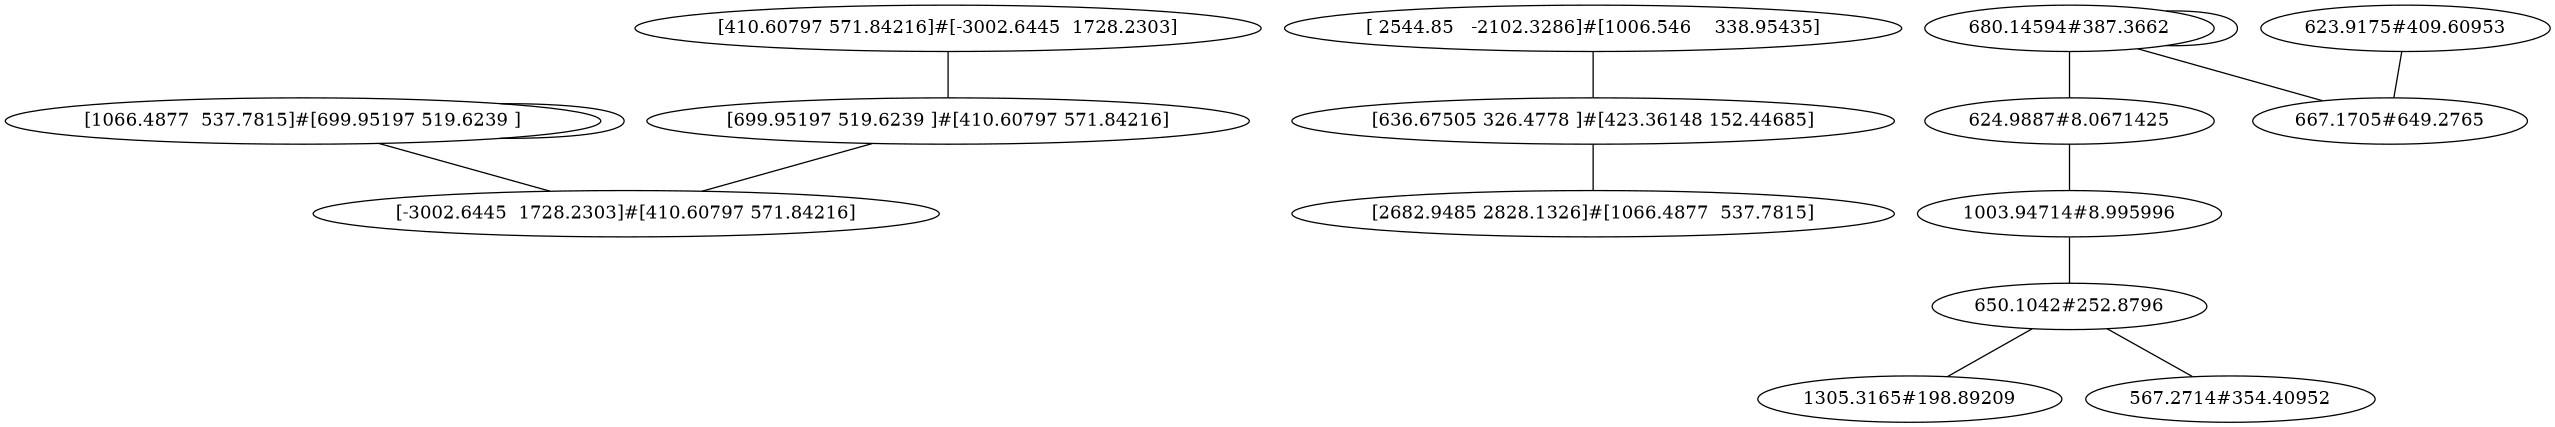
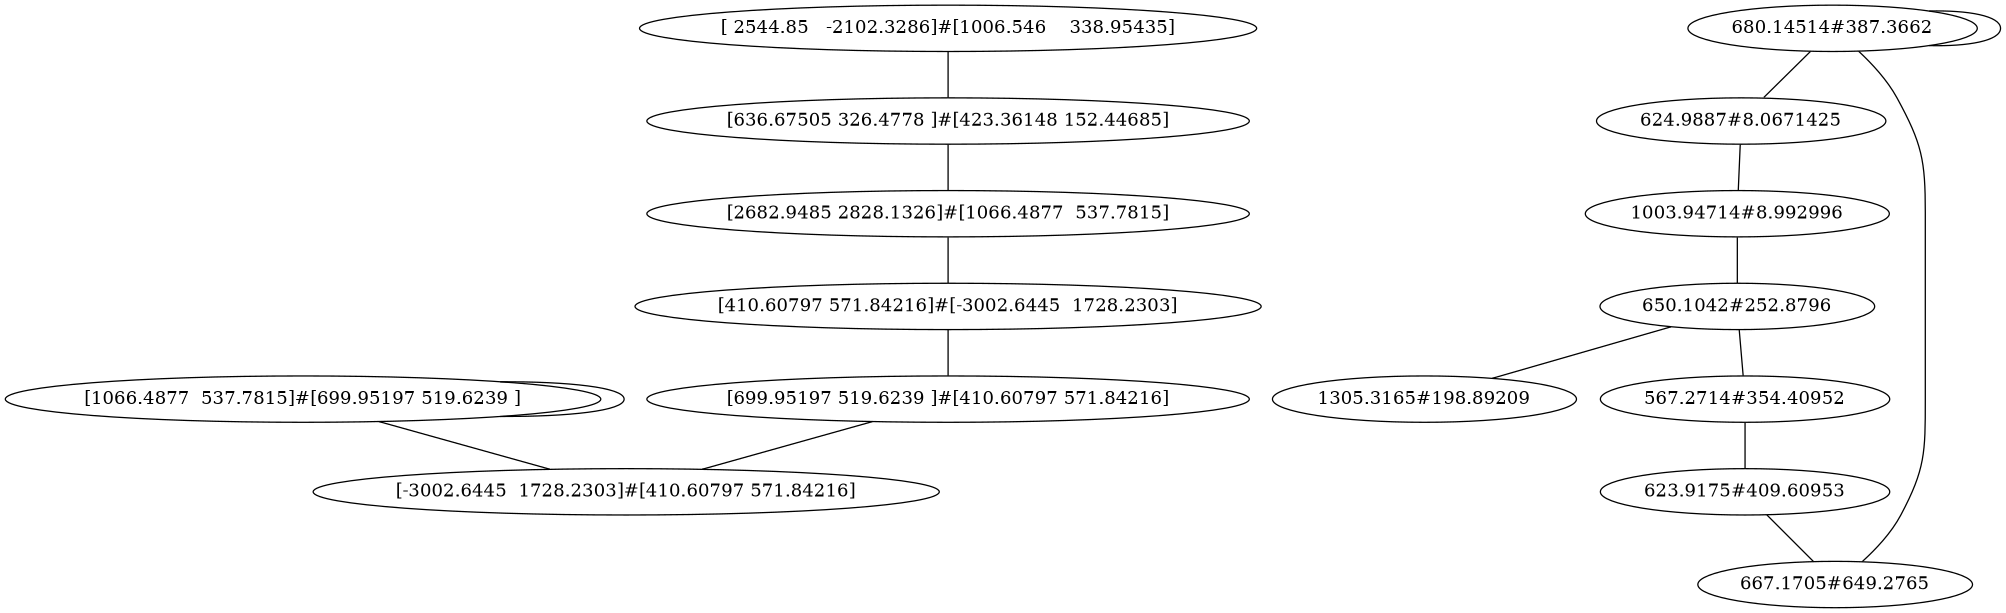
node "680.14594#387.3662": label "680.14594#387.3662" -> "680.14514#387.3662"
node "1003.94714#8.995996": label "1003.94714#8.995996" -> "1003.94714#8.992996"
edge "[2682.9485 2828.1326]#[1066.4877  537.7815]" -- "[410.60797 571.84216]#[-3002.6445  1728.2303]": added
edge "567.2714#354.40952" -- "623.9175#409.60953": added
